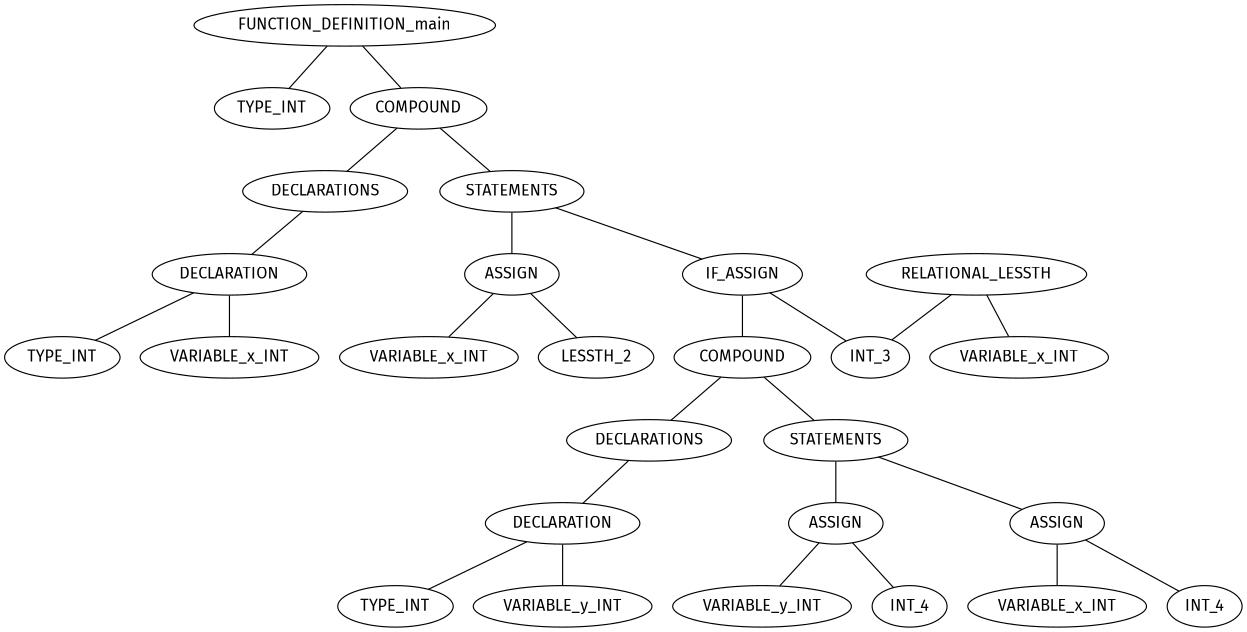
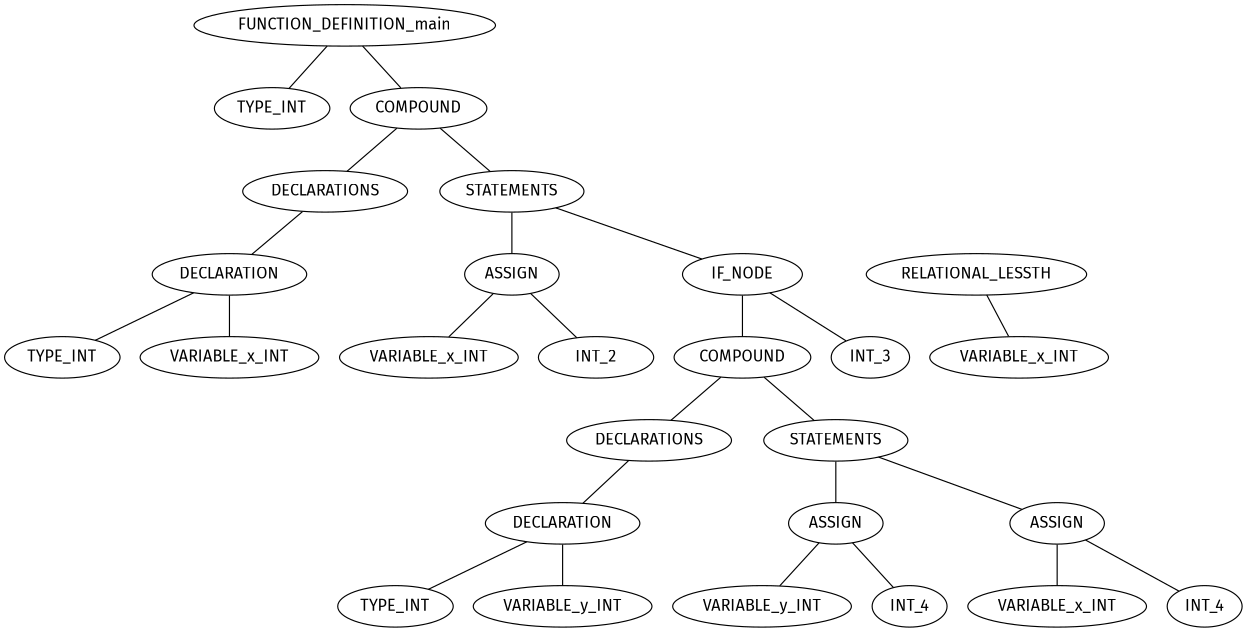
node "IF_ASSIGN": label "IF_ASSIGN" -> "IF_NODE"
edge "RELATIONAL_LESSTH" -- "INT_3": removed
node "LESSTH_2": label "LESSTH_2" -> "INT_2"
